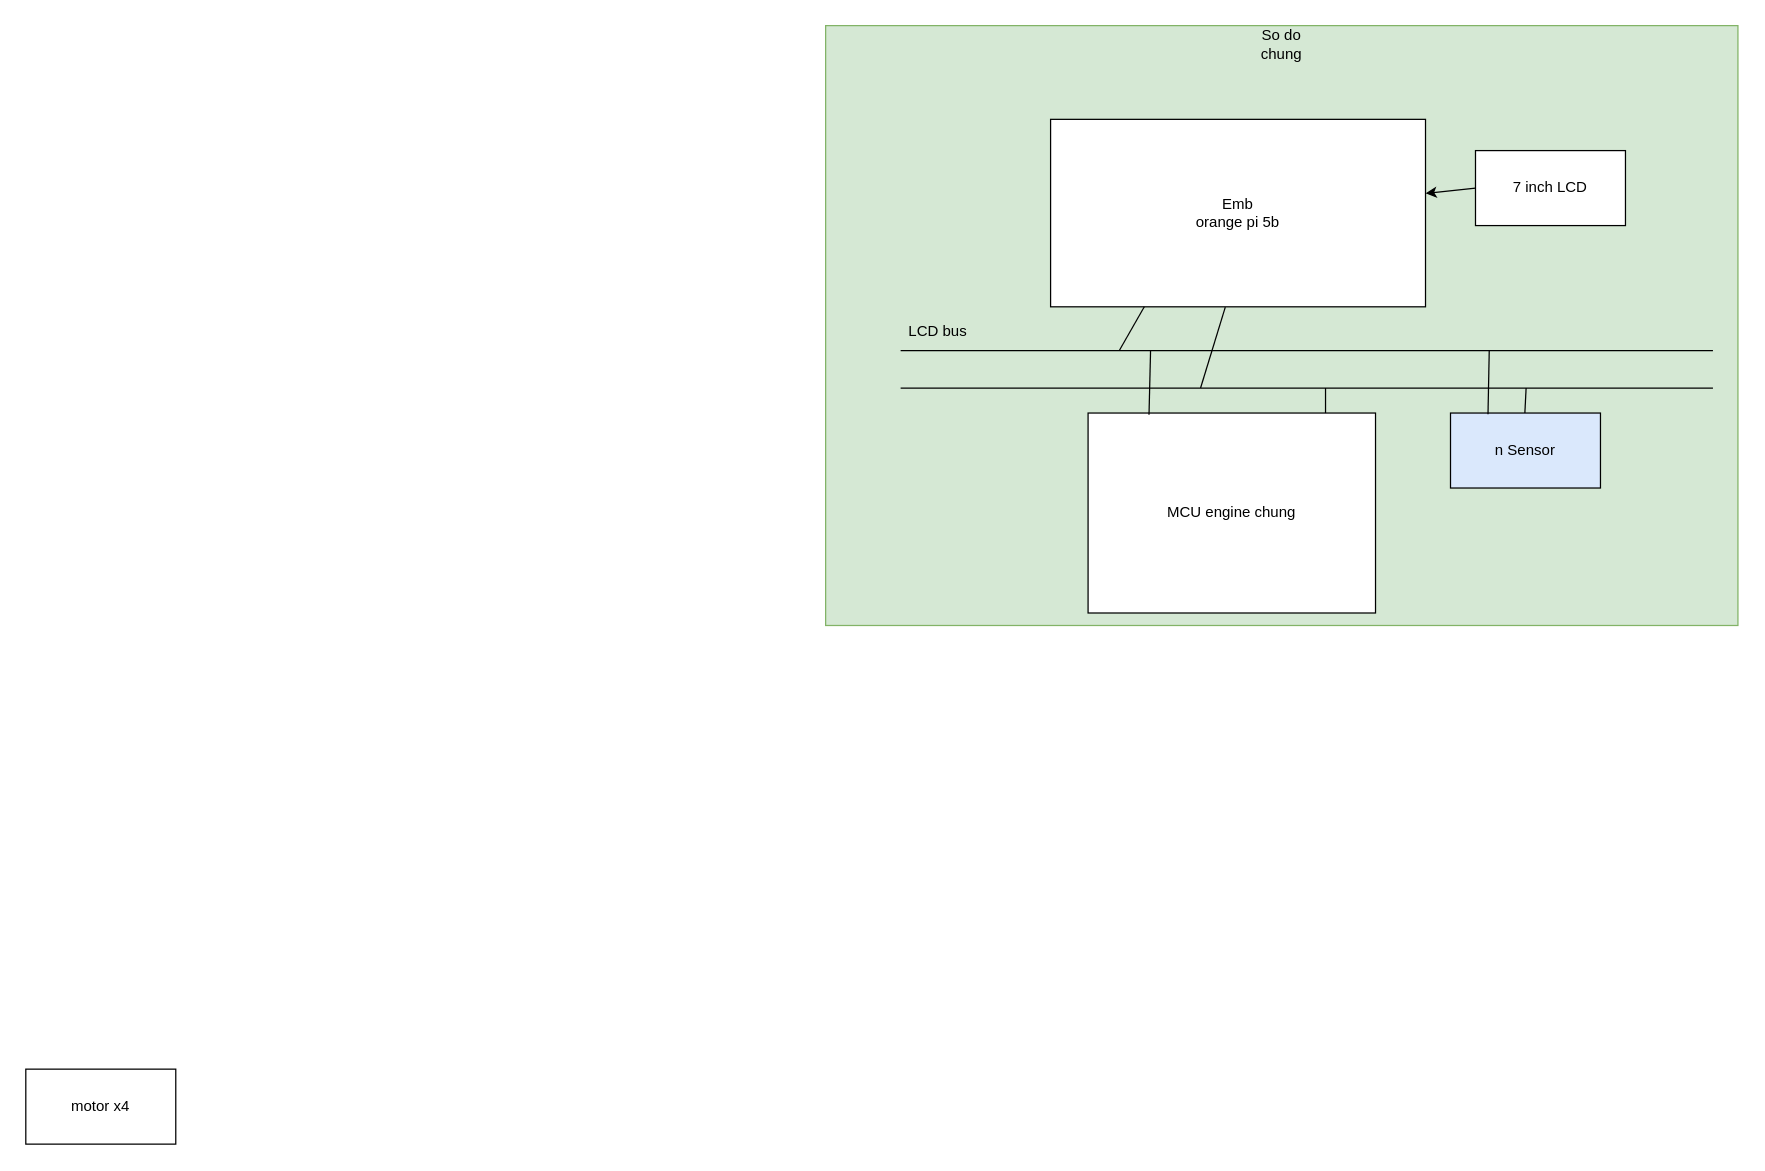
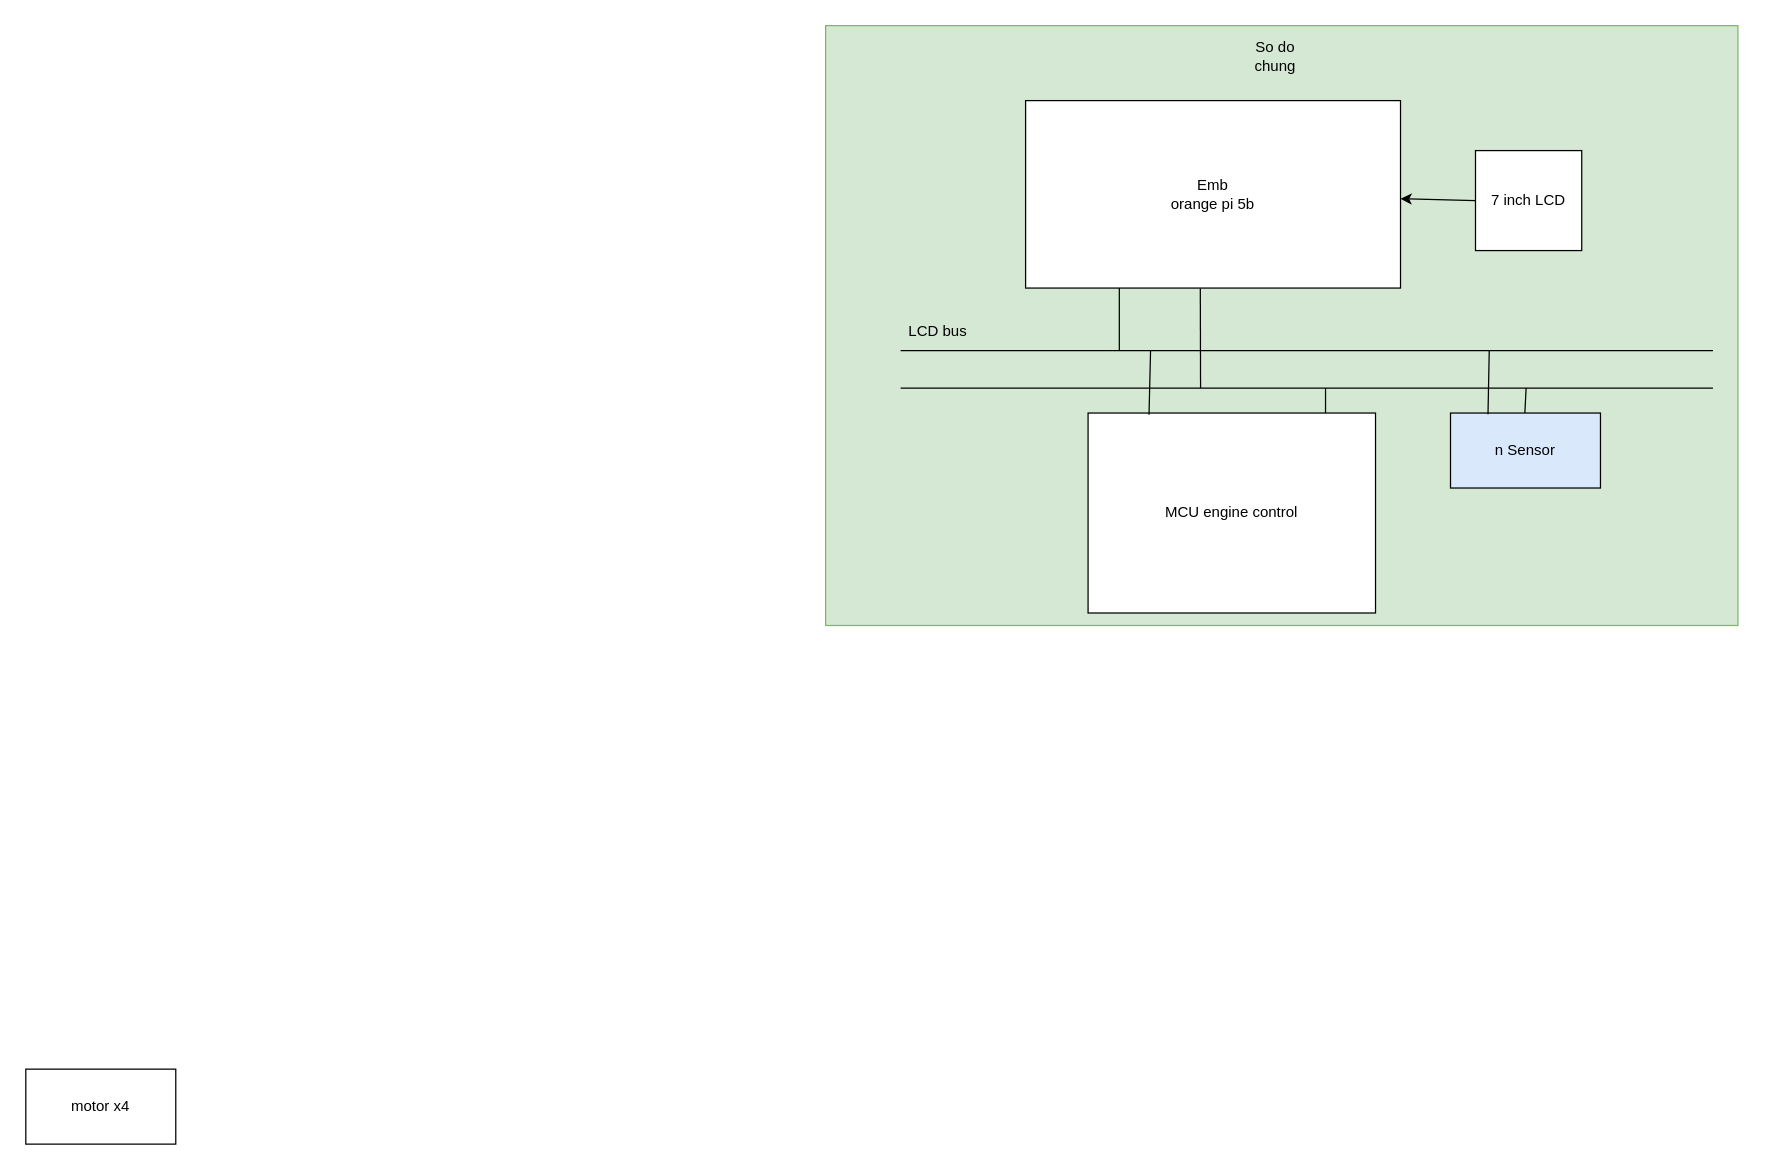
node "So do chung": moved (1282, 44) -> (1276, 57)
node "7 inch LCD": size 150x75 -> 106x100
node "Emb orange pi 5b": moved (1238, 213) -> (1213, 194)
node "MCU engine chung": label "MCU engine chung" -> "MCU engine control"
